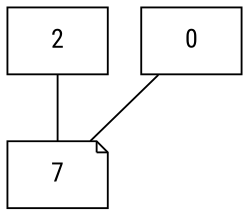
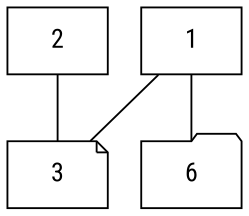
node "0": label "0" -> "1"
node "7": label "7" -> "3"
node "6": added
